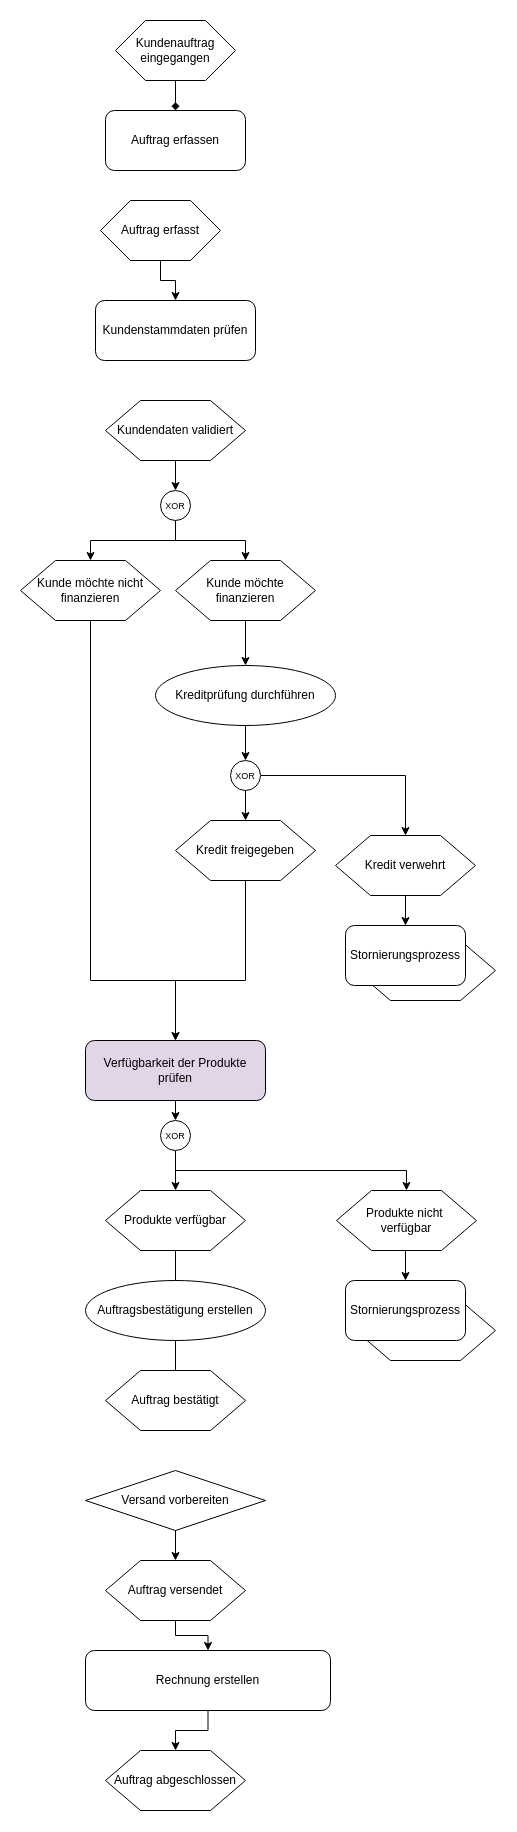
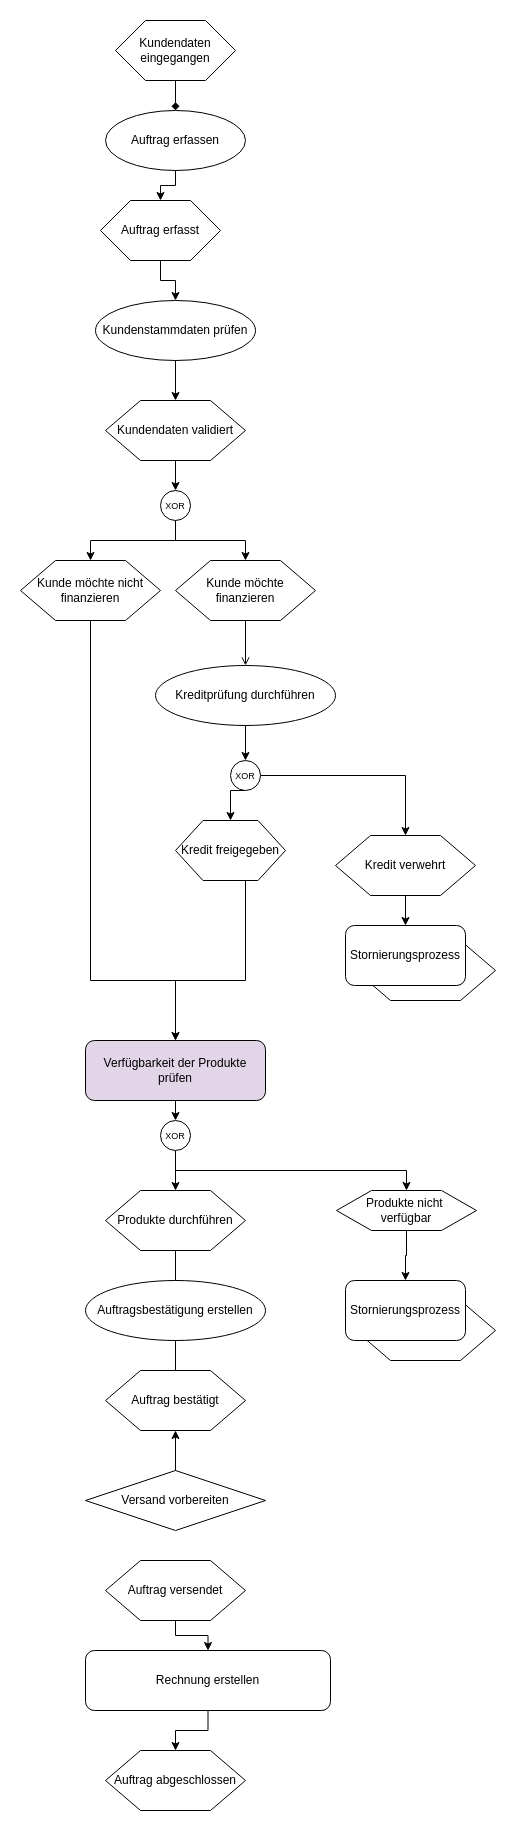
node "Kundenauftrag eingegangen": label "Kundenauftrag eingegangen" -> "Kundendaten eingegangen"
node "Auftrag erfassen": shape rounded rectangle -> ellipse
edge "Auftrag erfassen" -> "Auftrag erfasst": added
node "Kundenstammdaten prüfen": shape rounded rectangle -> ellipse
edge "Kundenstammdaten prüfen" -> "Kundendaten validiert": added
edge "Kunde möchte finanzieren" -> "Kreditprüfung durchführen": arrowhead classic -> open
node "Kredit freigegeben": size 140x60 -> 110x60
node "Produkte verfügbar": label "Produkte verfügbar" -> "Produkte durchführen"
node "Produkte nicht verfügbar": size 140x60 -> 140x40
edge "Versand vorbereiten" -> "Auftrag versendet": now "Versand vorbereiten" -> "Auftrag bestätigt"
